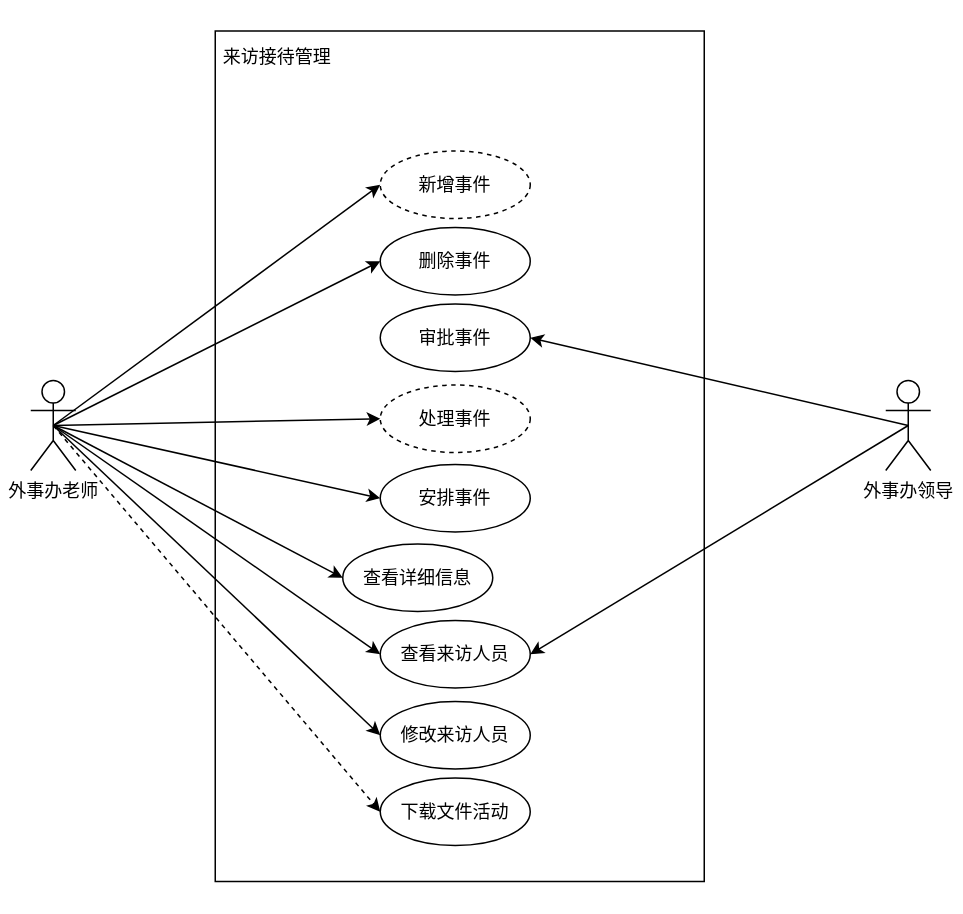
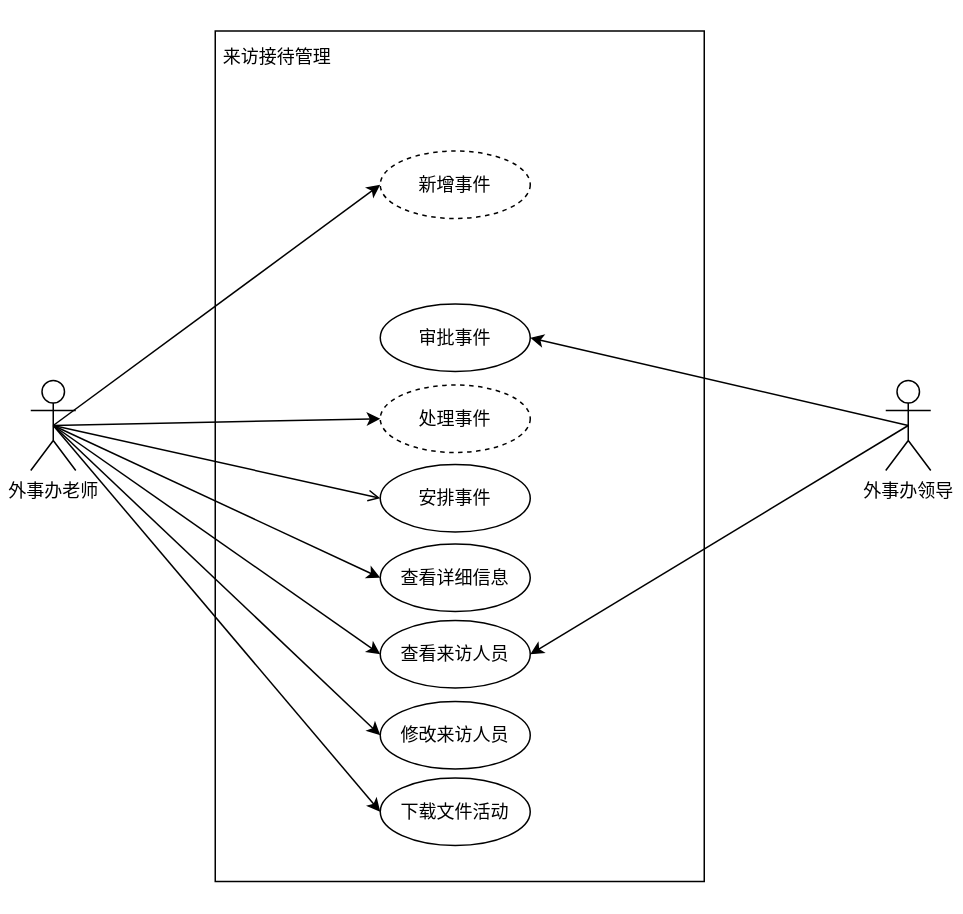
node "删除事件": removed
edge "外事办老师" -> "删除事件": removed
edge "外事办老师" -> "安排事件": arrowhead classic -> open
node "查看详细信息": moved (418, 578) -> (455, 578)
edge "外事办老师" -> "下载文件活动": style dashed -> solid
